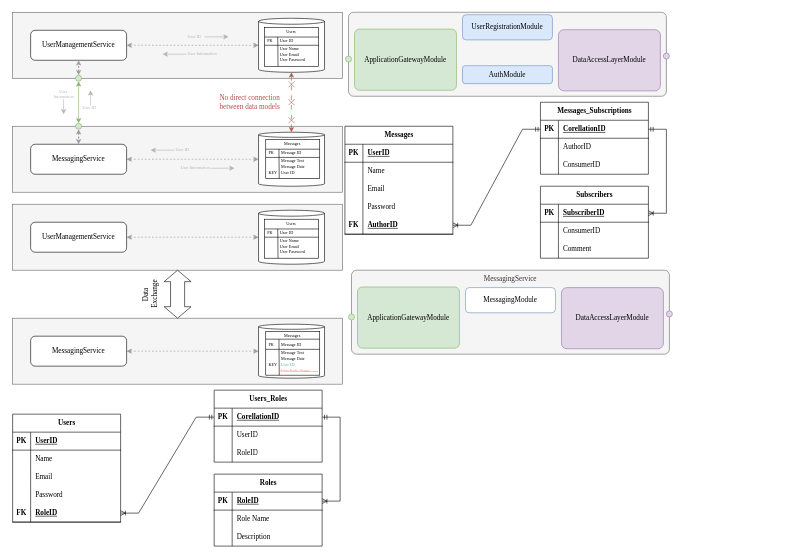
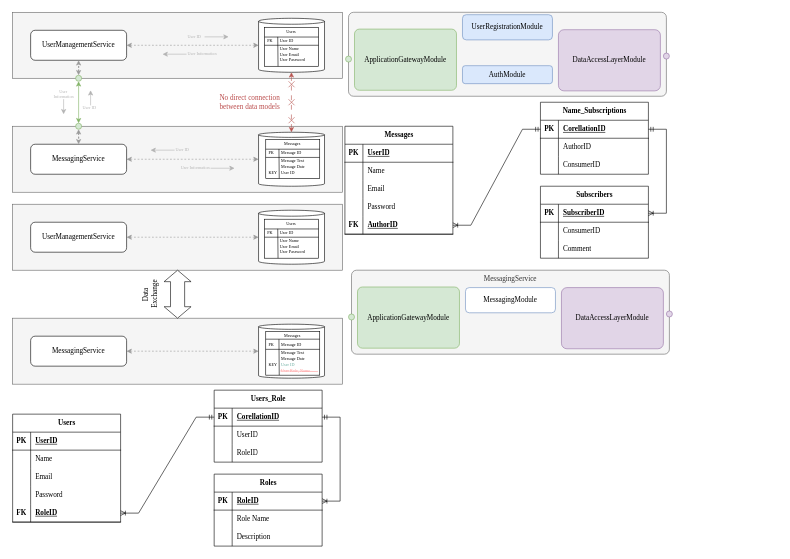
node "Messages_Subscriptions": label "Messages_Subscriptions" -> "Name_Subscriptions"
node "Users_Roles": label "Users_Roles" -> "Users_Role"
